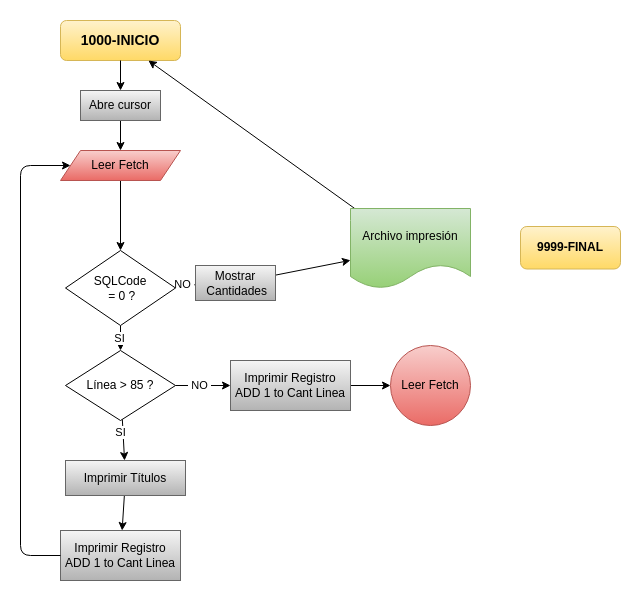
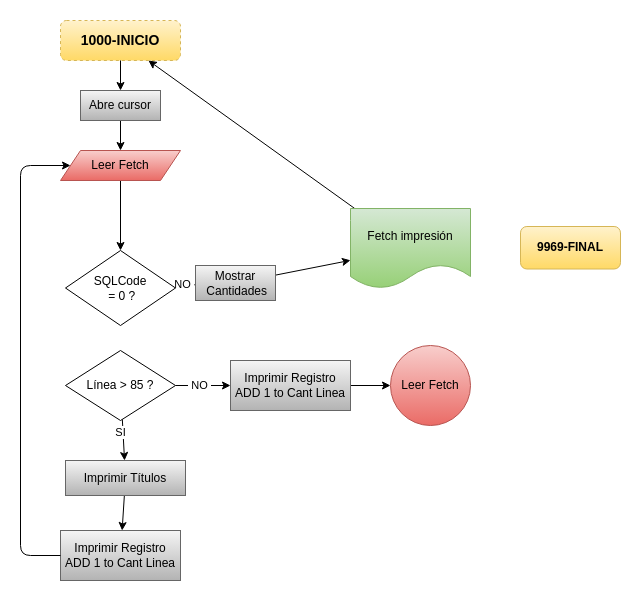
node "1000-INICIO": style solid -> dashed
node "Archivo impresión": label "Archivo impresión" -> "Fetch impresión"
node "9999-FINAL": label "9999-FINAL" -> "9969-FINAL"
edge "SQLCode = 0 ?" -> "Línea > 85 ?": removed, label "SI"
